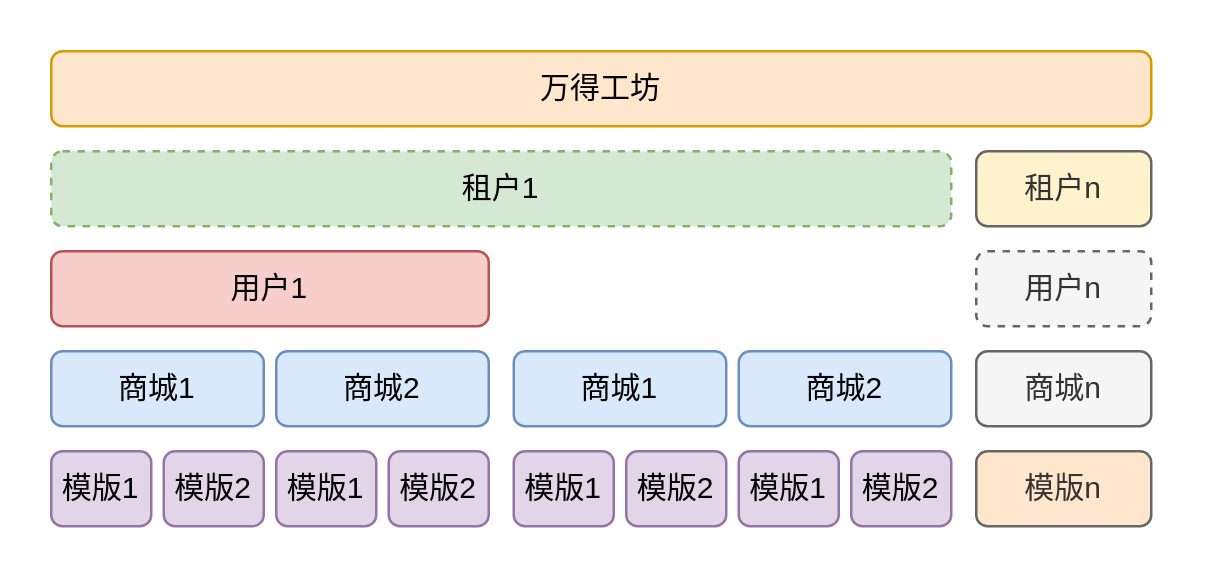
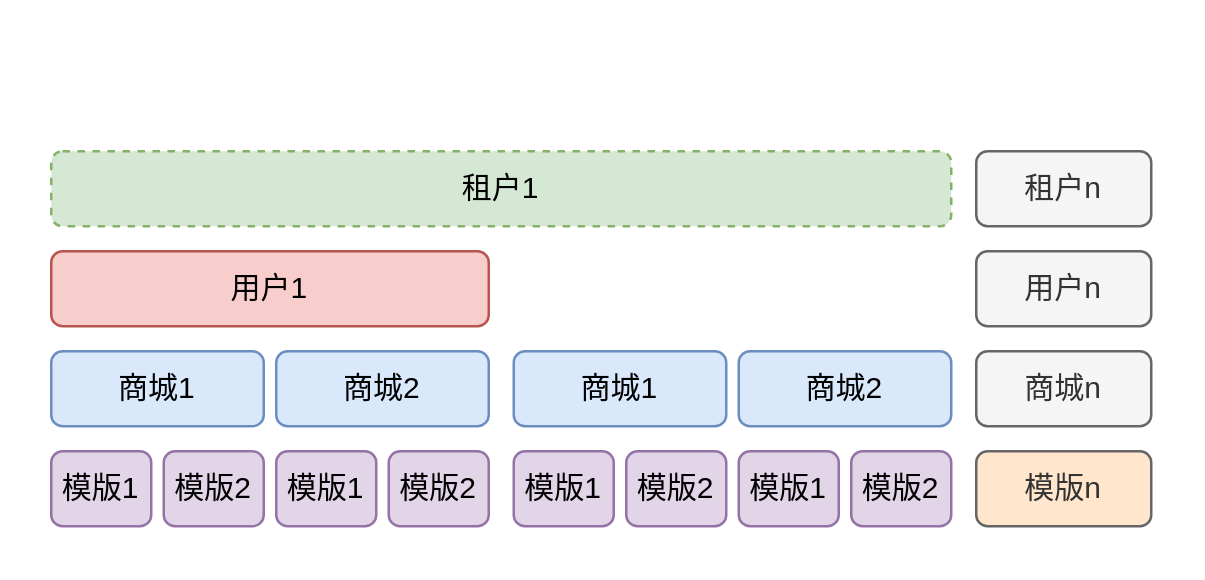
node "万得工坊": removed
node "租户n": fillcolor #fff2cc -> #f5f5f5
node "用户n": style dashed -> solid
